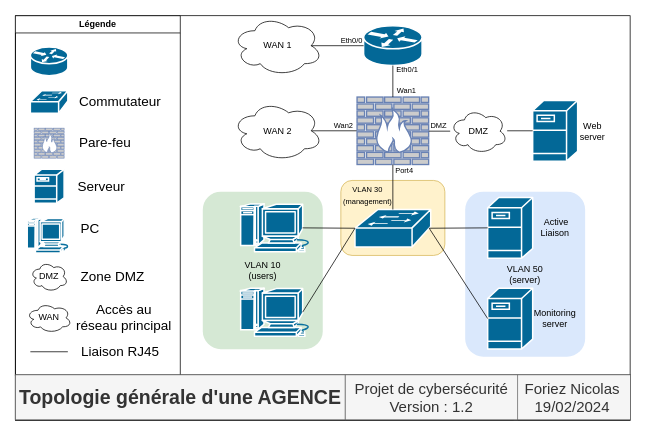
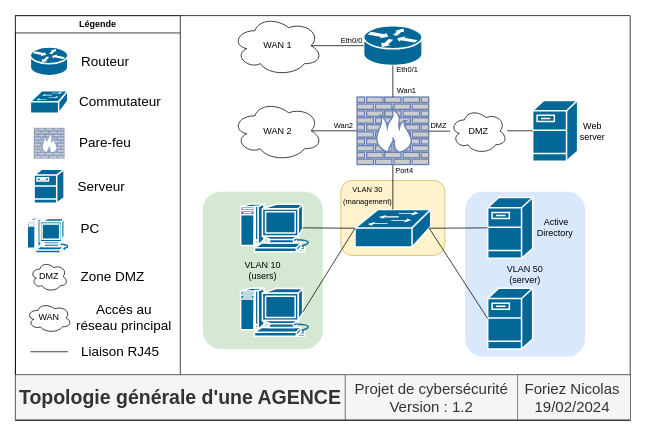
node "Routeur": added
node "Active Liaison": label "Active Liaison" -> "Active Directory"
node "Monitoring server": removed
